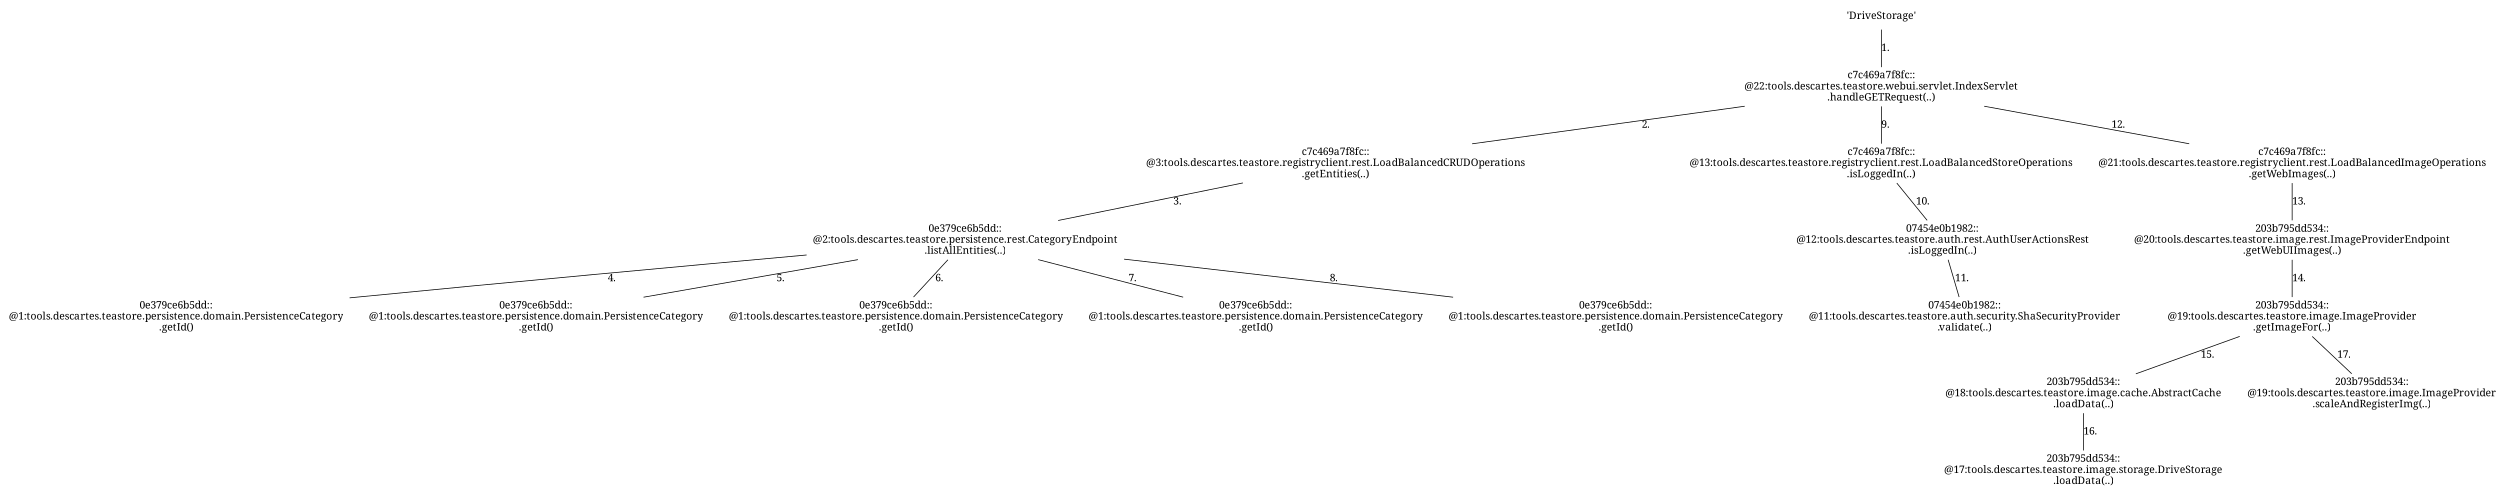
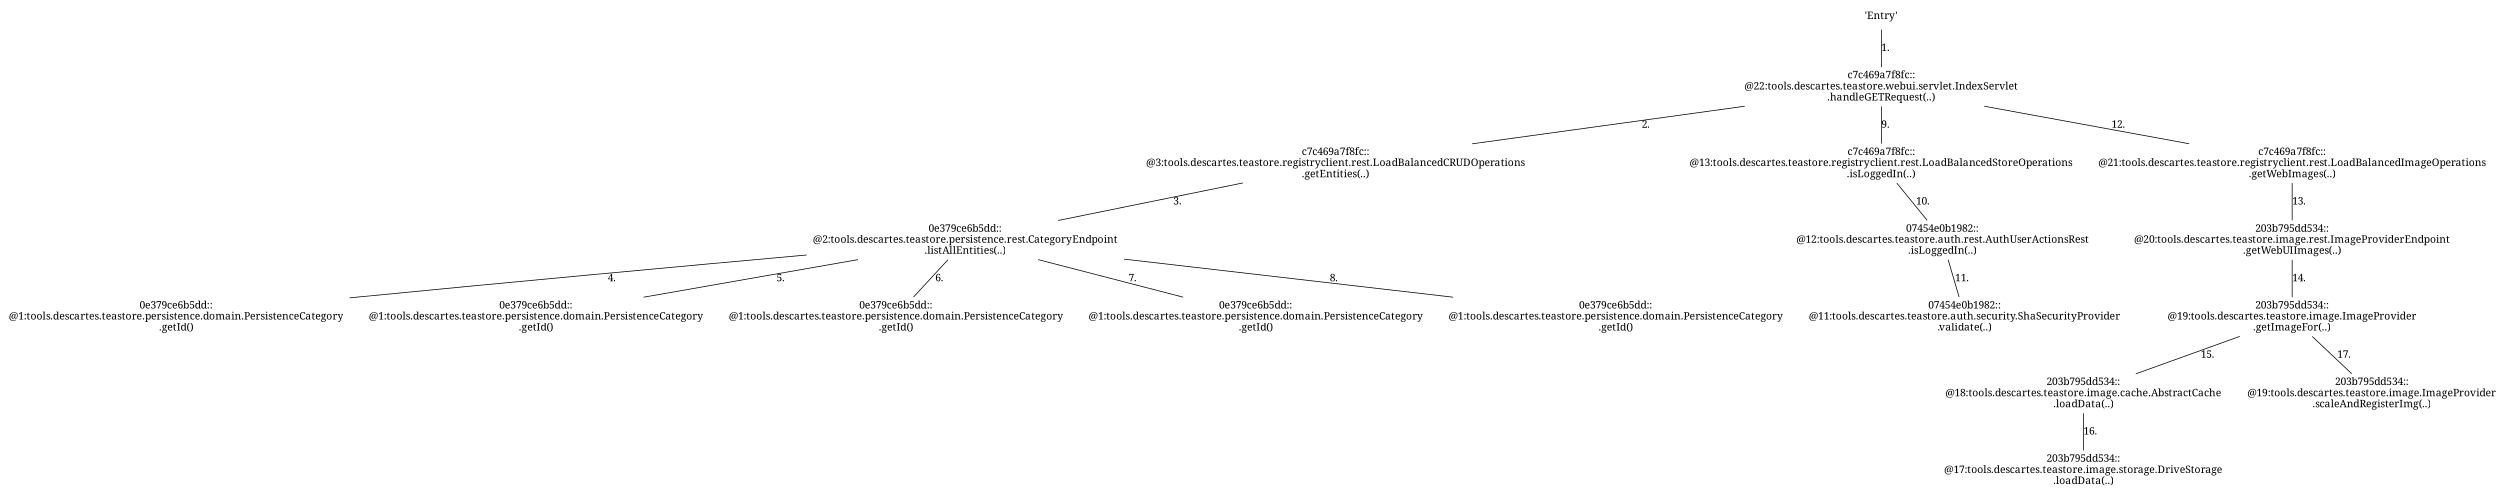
node "'DriveStorage'": label "'DriveStorage'" -> "'Entry'"
